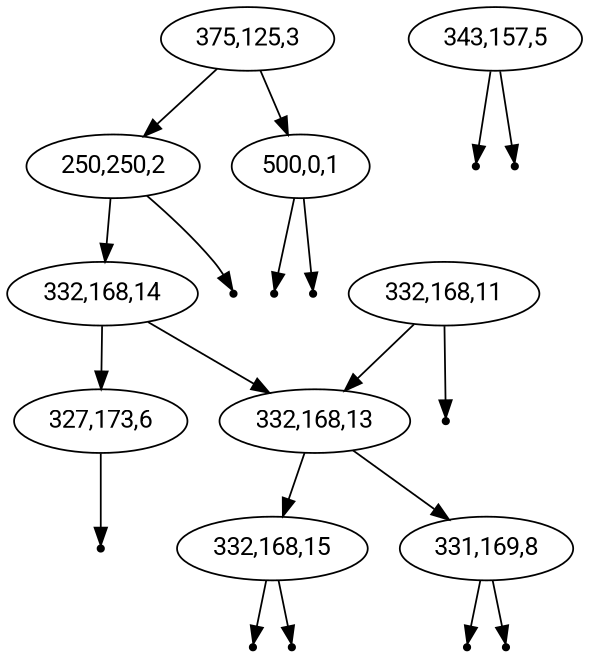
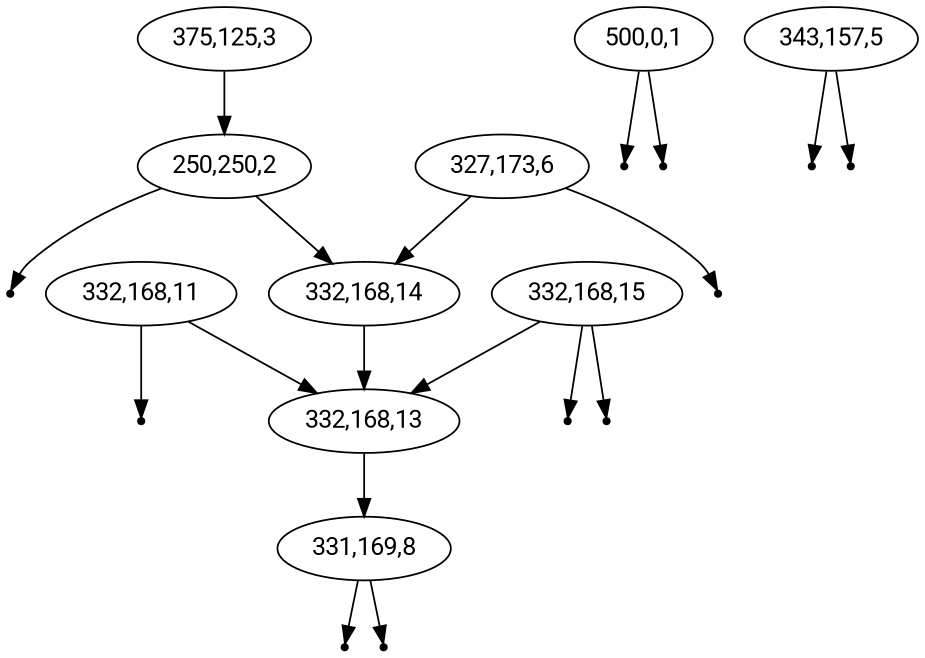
edge "375,125,3" -> "500,0,1": removed
edge "332,168,14" -> "327,173,6": reversed
edge "332,168,13" -> "332,168,15": reversed
